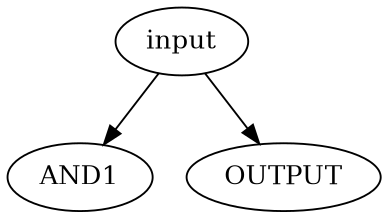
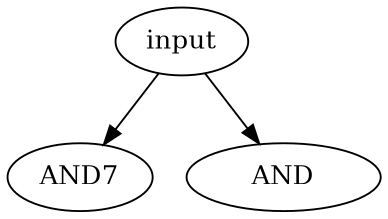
node "AND1": label "AND1" -> "AND7"
node "OUTPUT": label "OUTPUT" -> "AND"
